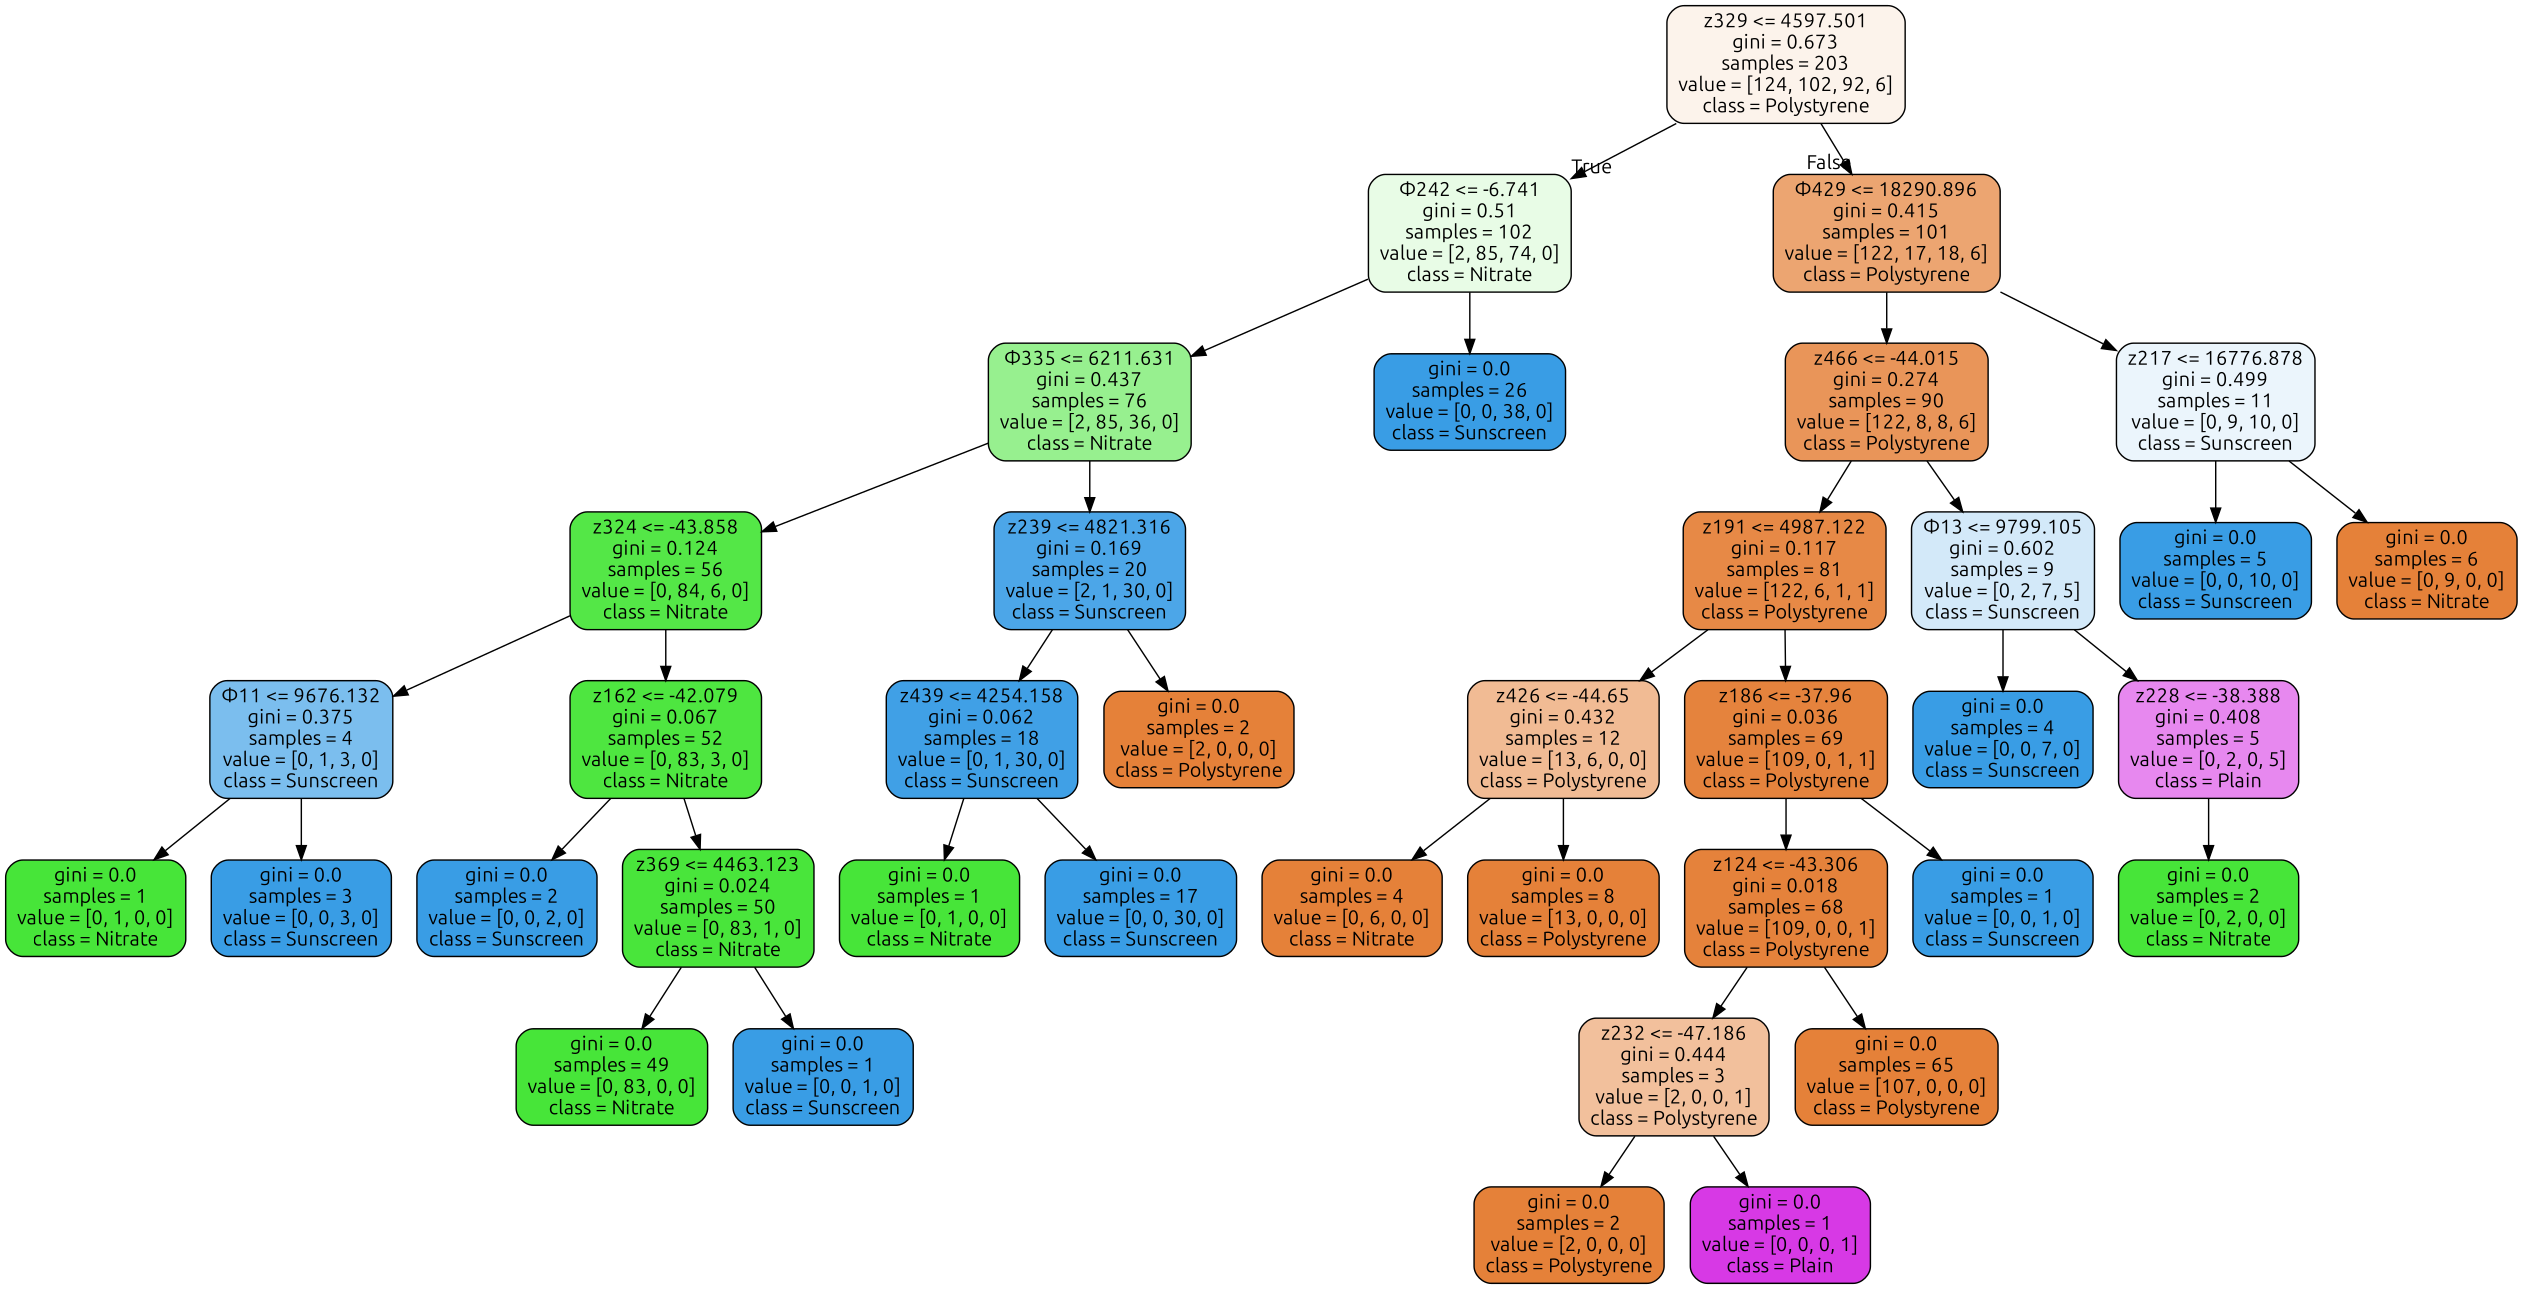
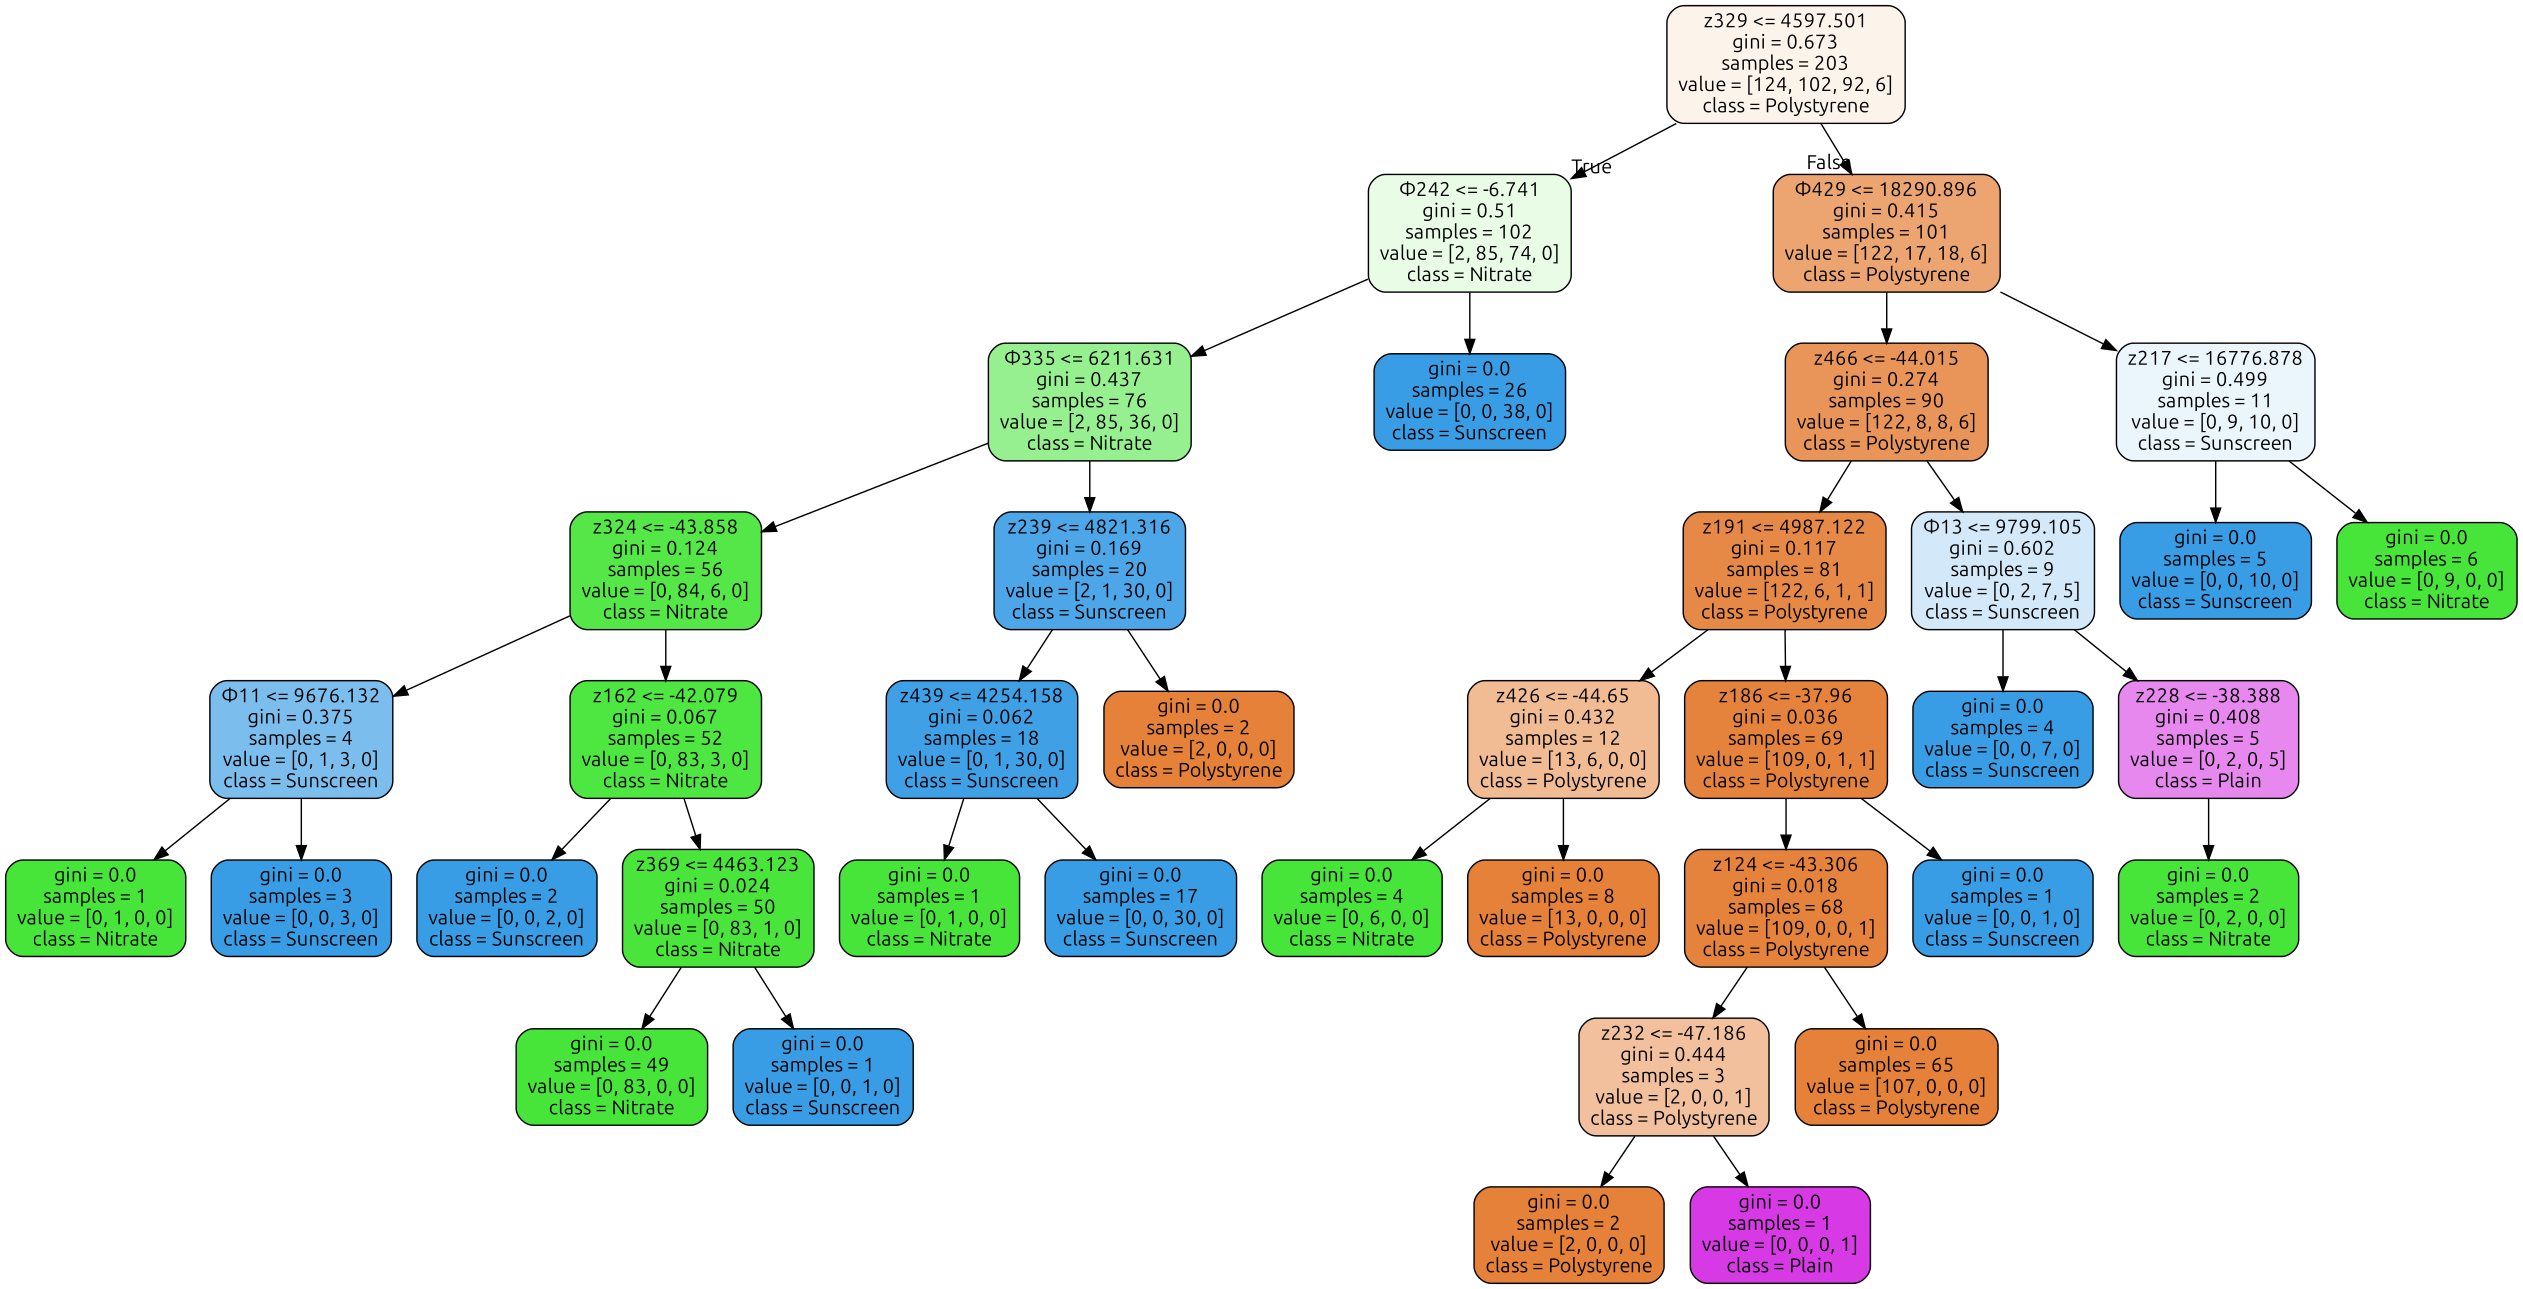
node "gini = 0.0 samples = 6 value = [0, 9, 0, 0] class = Nitrate": fillcolor #e58139 -> #47e539
node "gini = 0.0 samples = 4 value = [0, 6, 0, 0] class = Nitrate": fillcolor #e58139 -> #47e539
